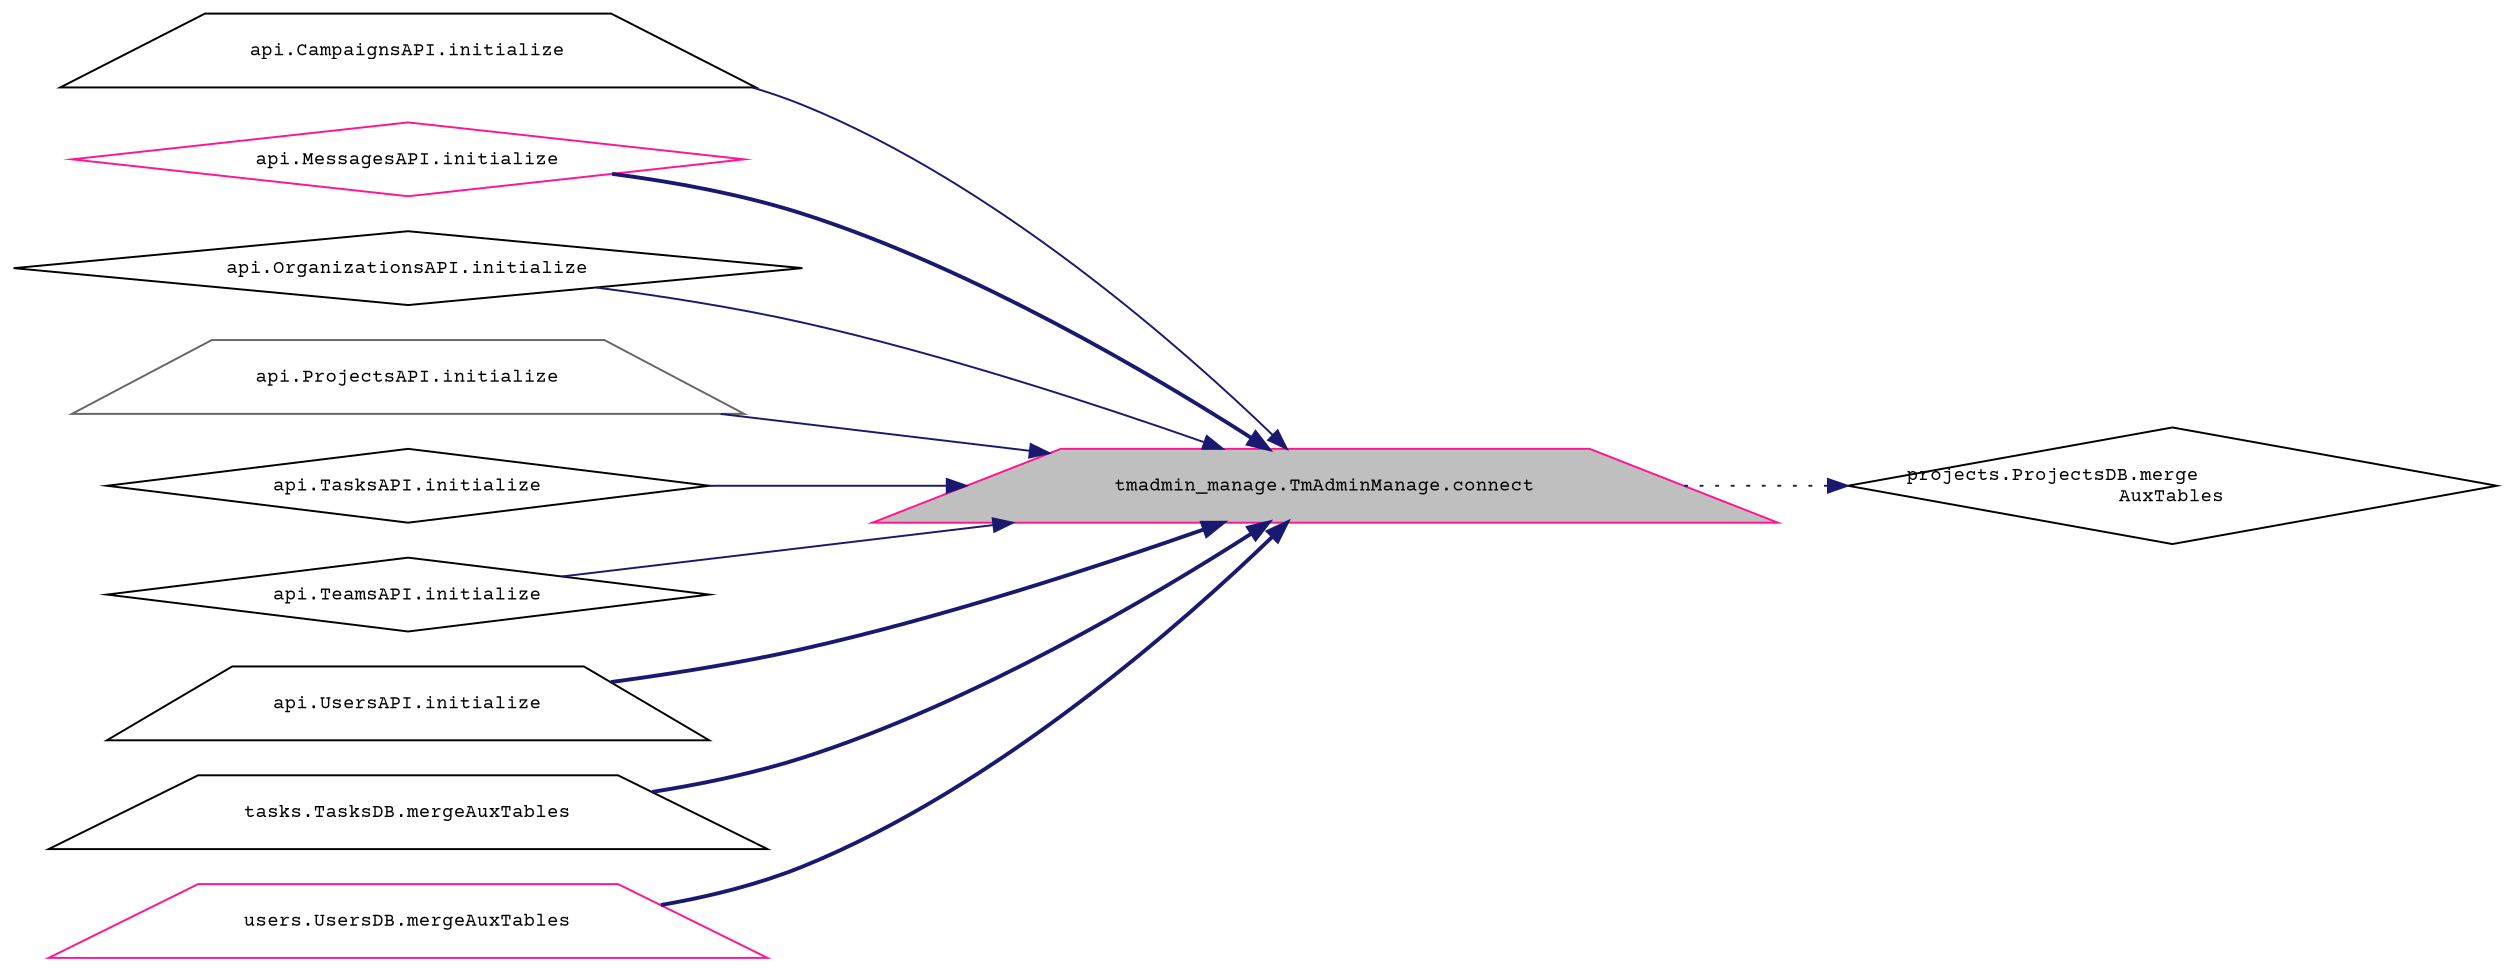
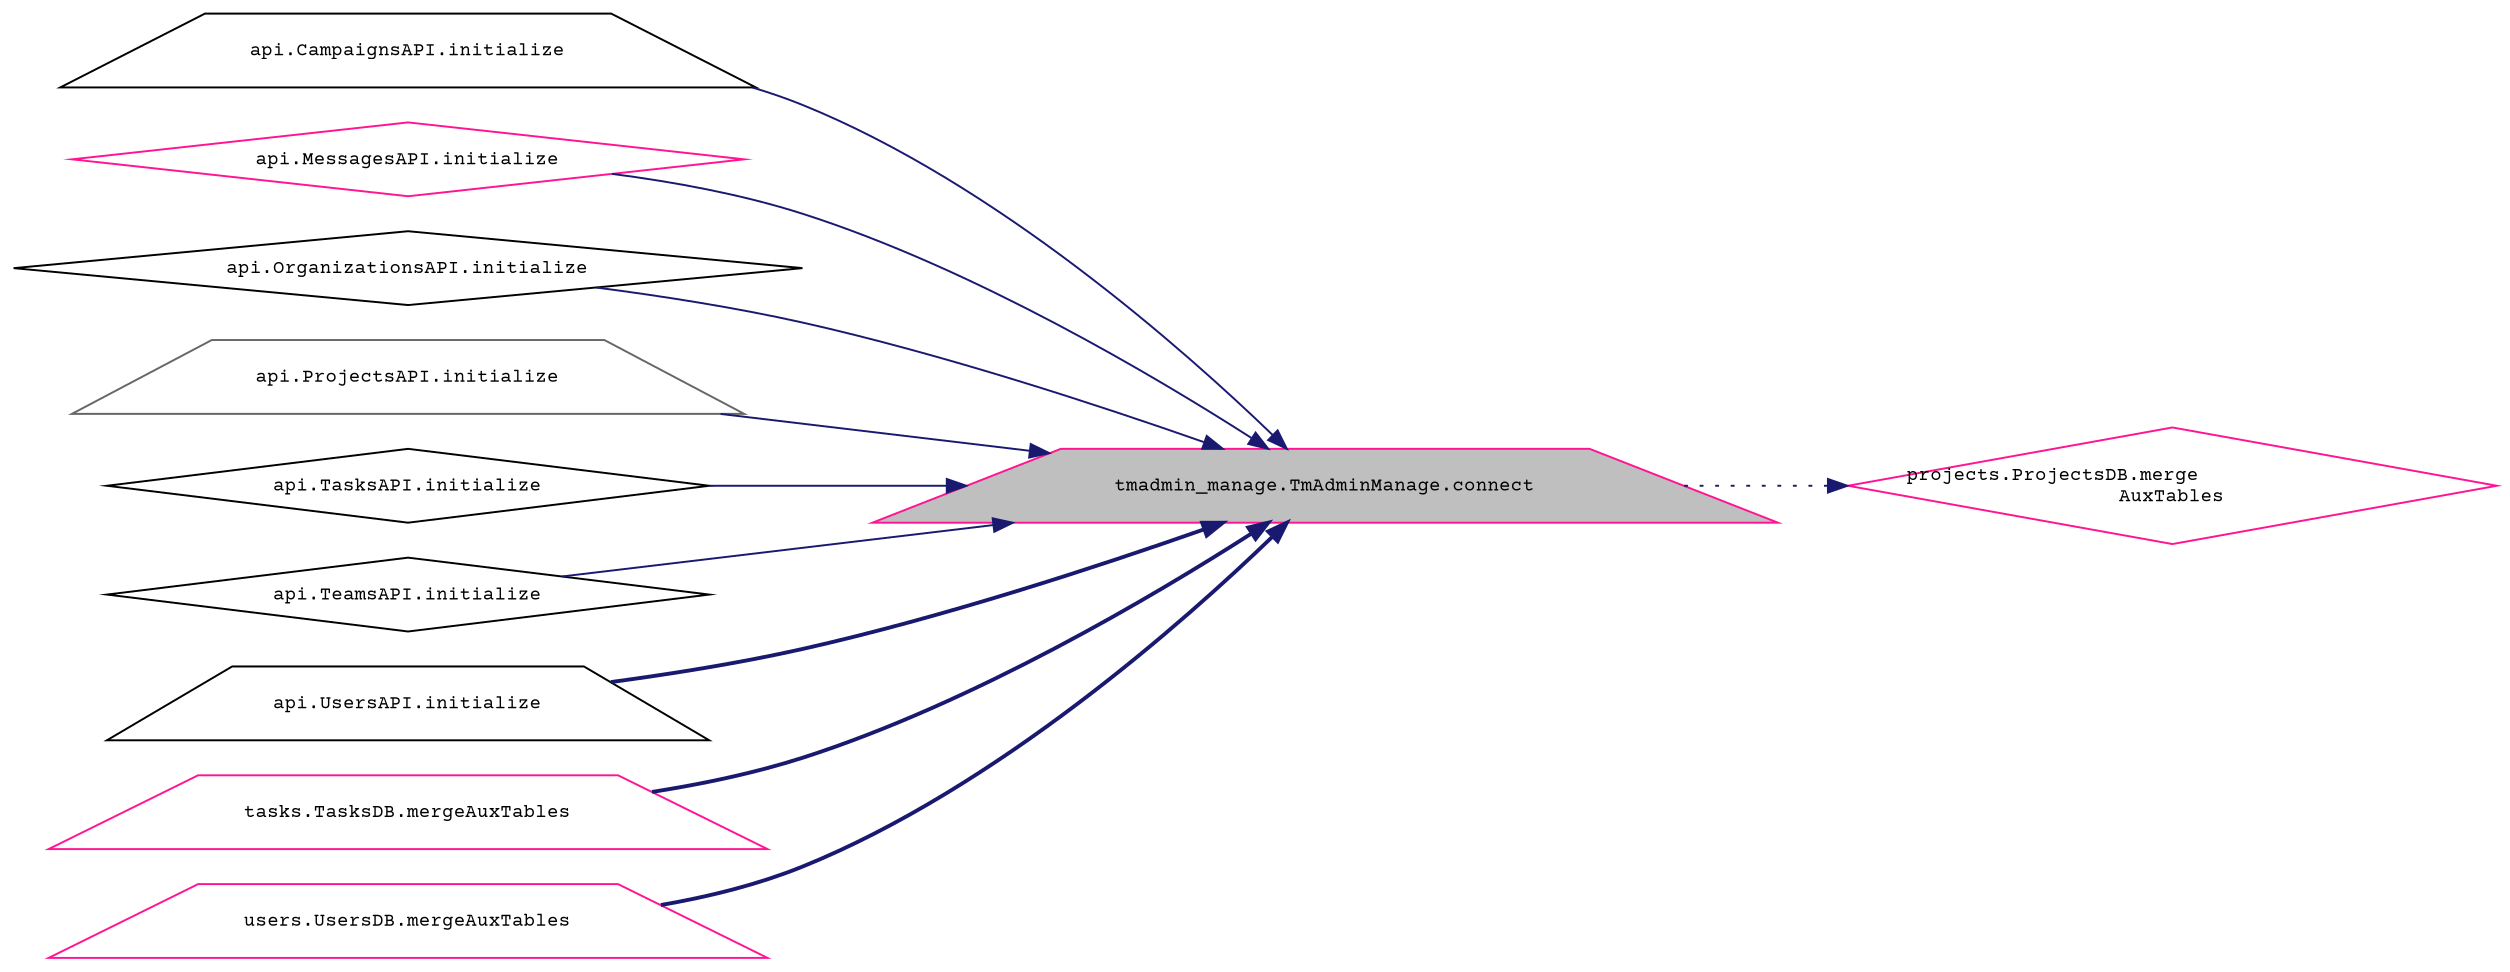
edge "api.MessagesAPI.initialize" -> "tmadmin_manage.TmAdminManage.connect": style bold -> solid
node "projects.ProjectsDB.merge AuxTables": color black -> deeppink
node "tasks.TasksDB.mergeAuxTables": color black -> deeppink
